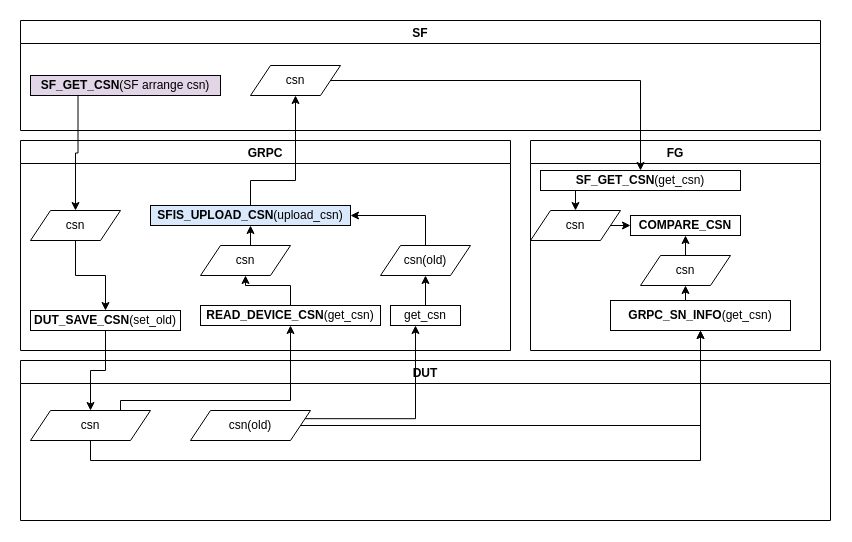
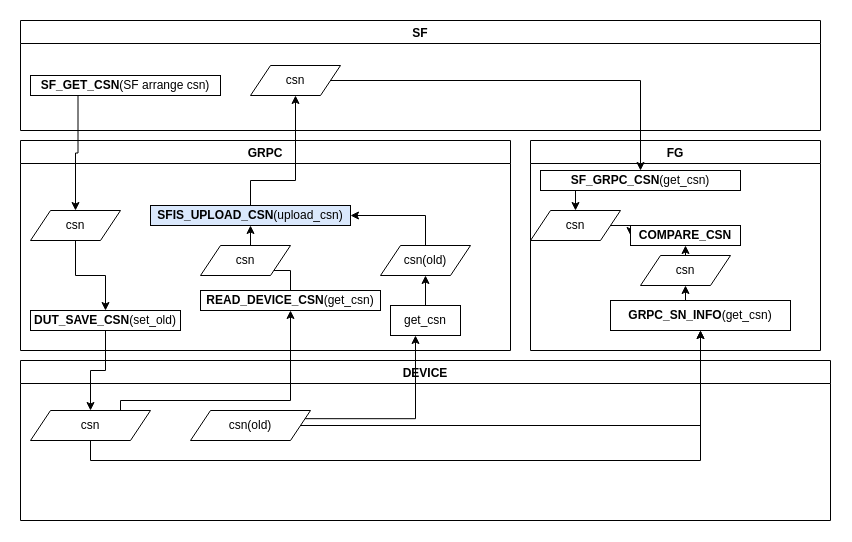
node "SF_GET_CSN(SF arrange csn)": fillcolor #e1d5e7 -> #ffffff
node "SF_GET_CSN(get_csn)": label "SF_GET_CSN(get_csn)" -> "SF_GRPC_CSN(get_csn)"
node "COMPARE_CSN": moved (686, 226) -> (686, 236)
node "READ_DEVICE_CSN(get_csn)": moved (291, 316) -> (291, 301)
node "get_csn": size 70x20 -> 70x30
node "DUT": label "DUT" -> "DEVICE"
